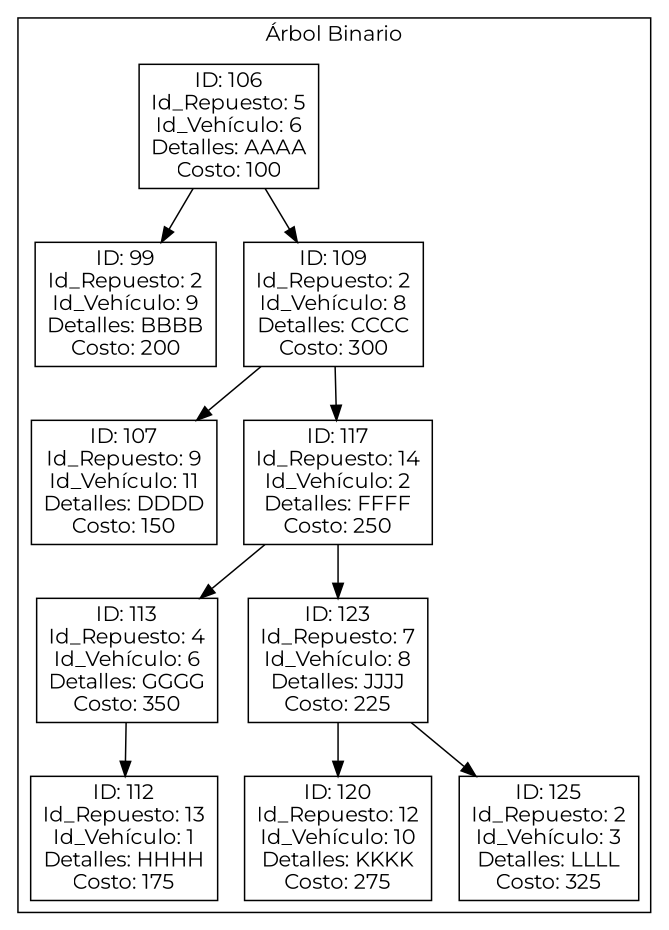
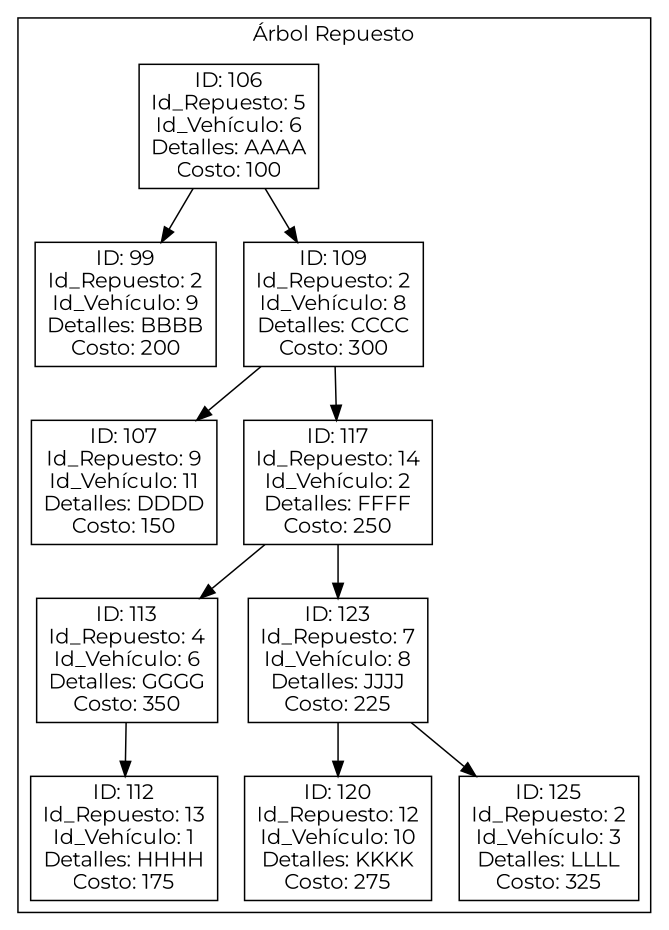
cluster "Árbol Binario": label "Árbol Binario" -> "Árbol Repuesto"
